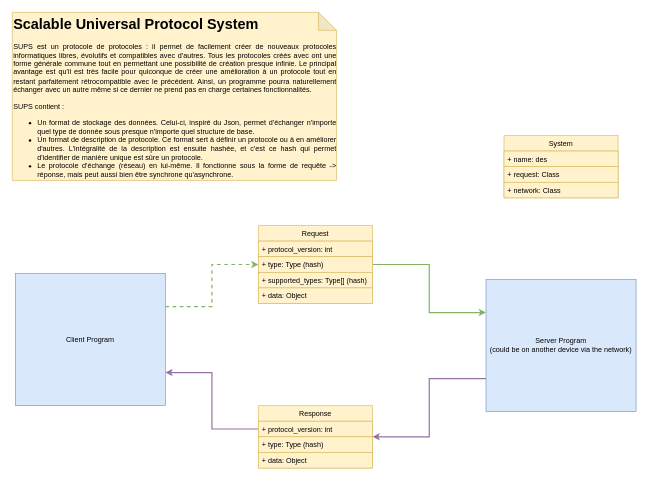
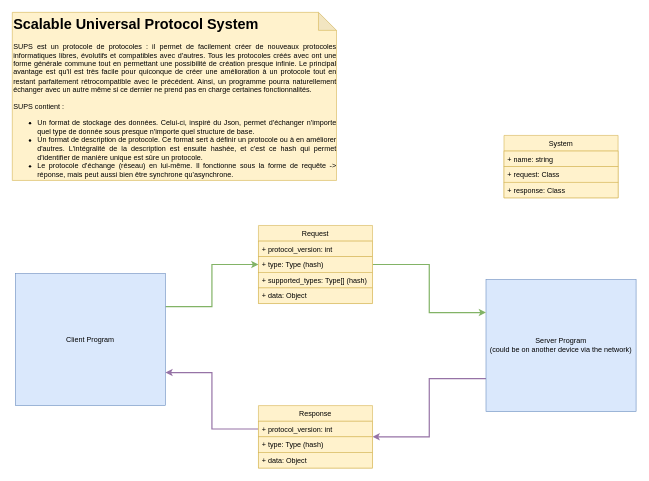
node "+ name: des": label "+ name: des" -> "+ name: string"
node "+ network: Class": label "+ network: Class" -> "+ response: Class"
edge "Client Program" -> "Request": style dashed -> solid
